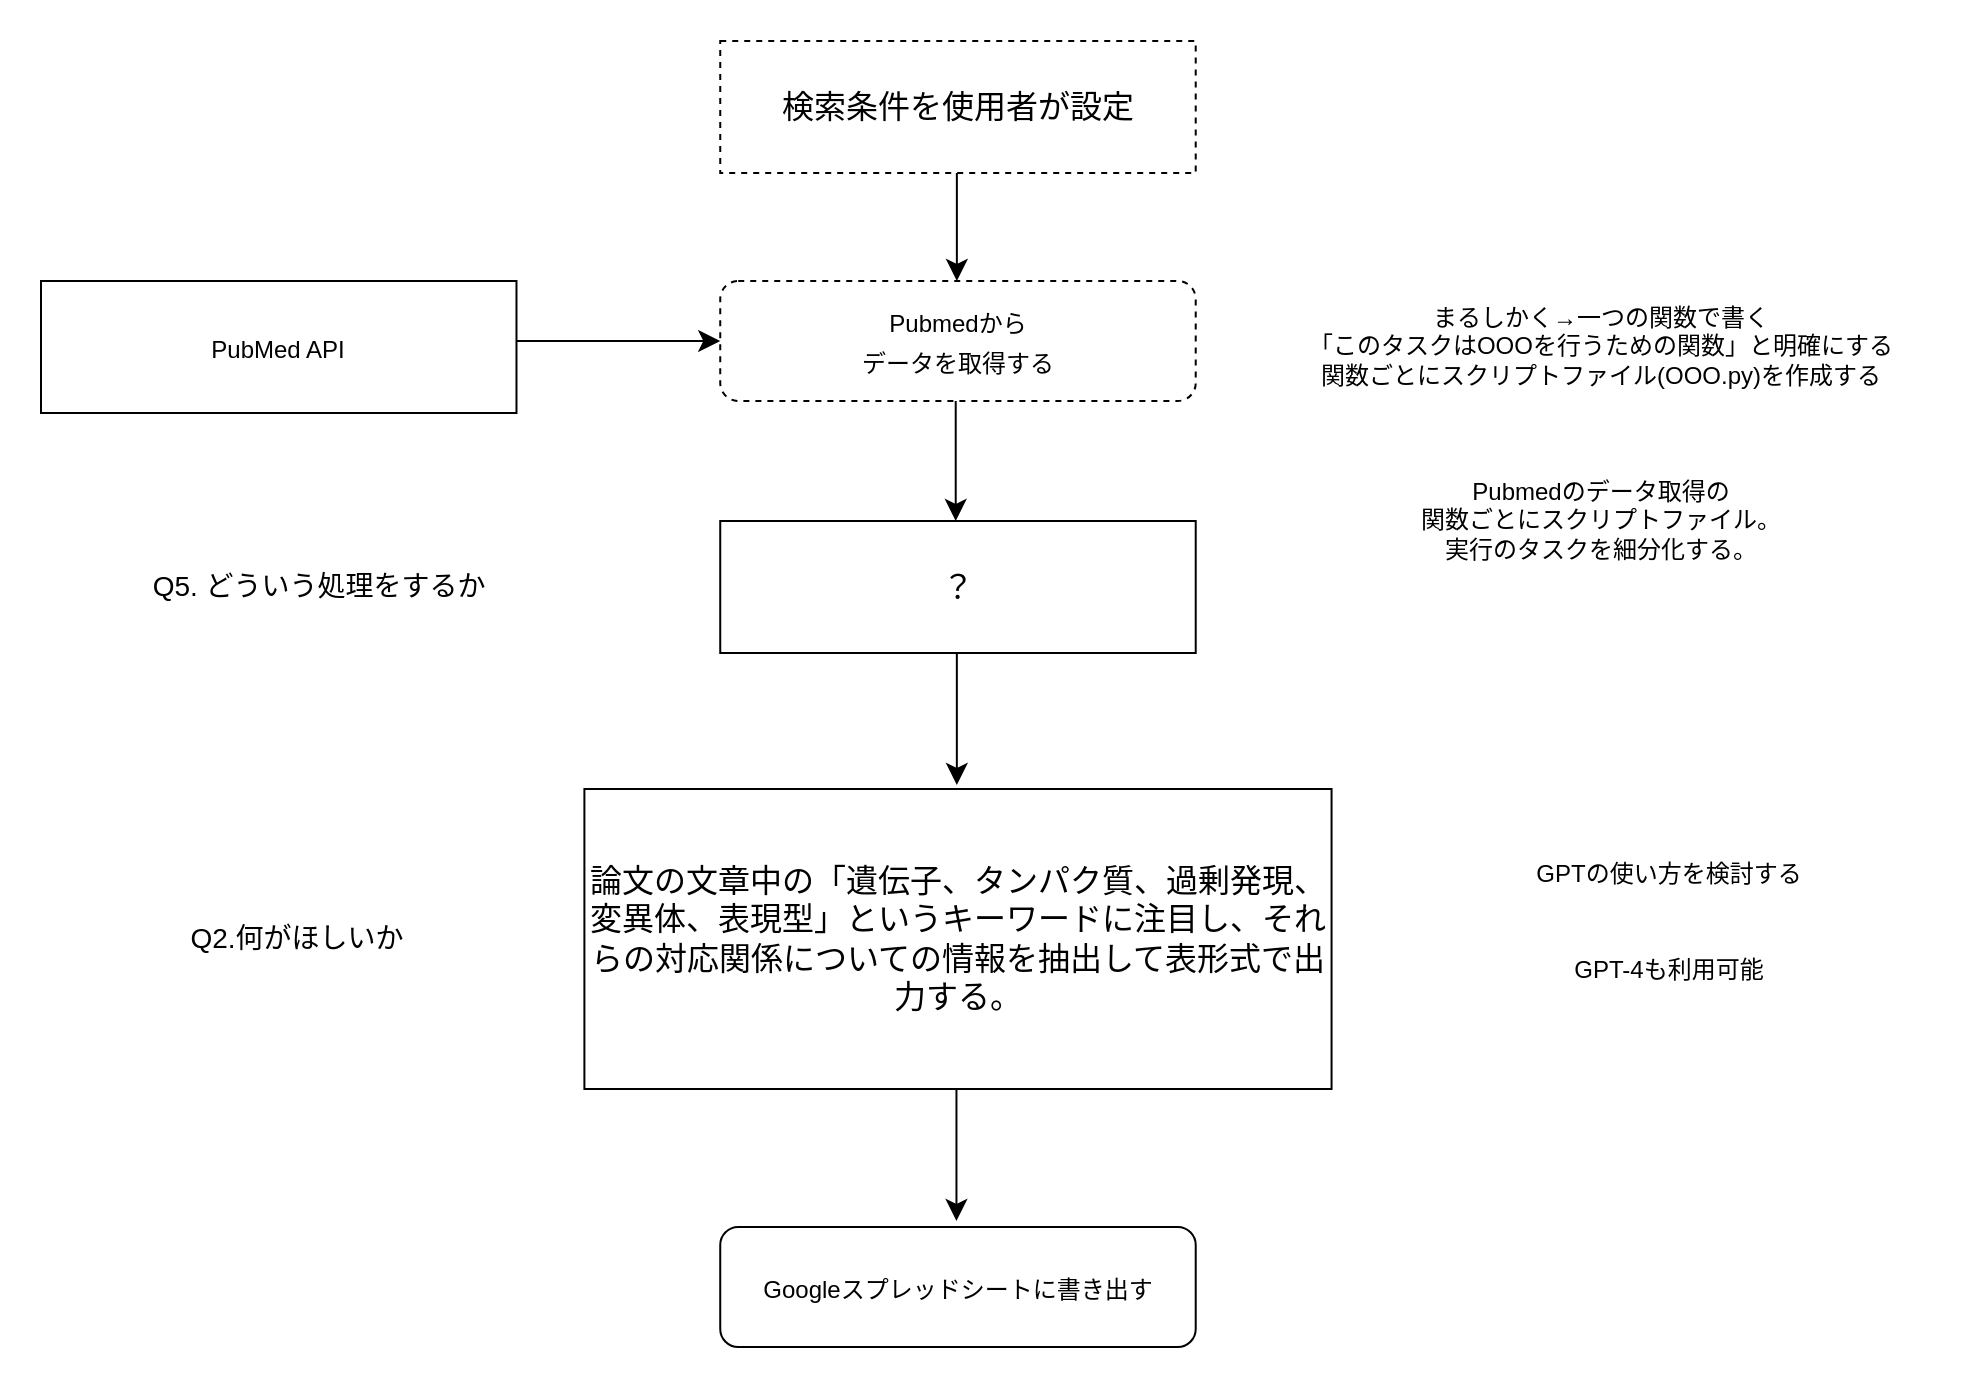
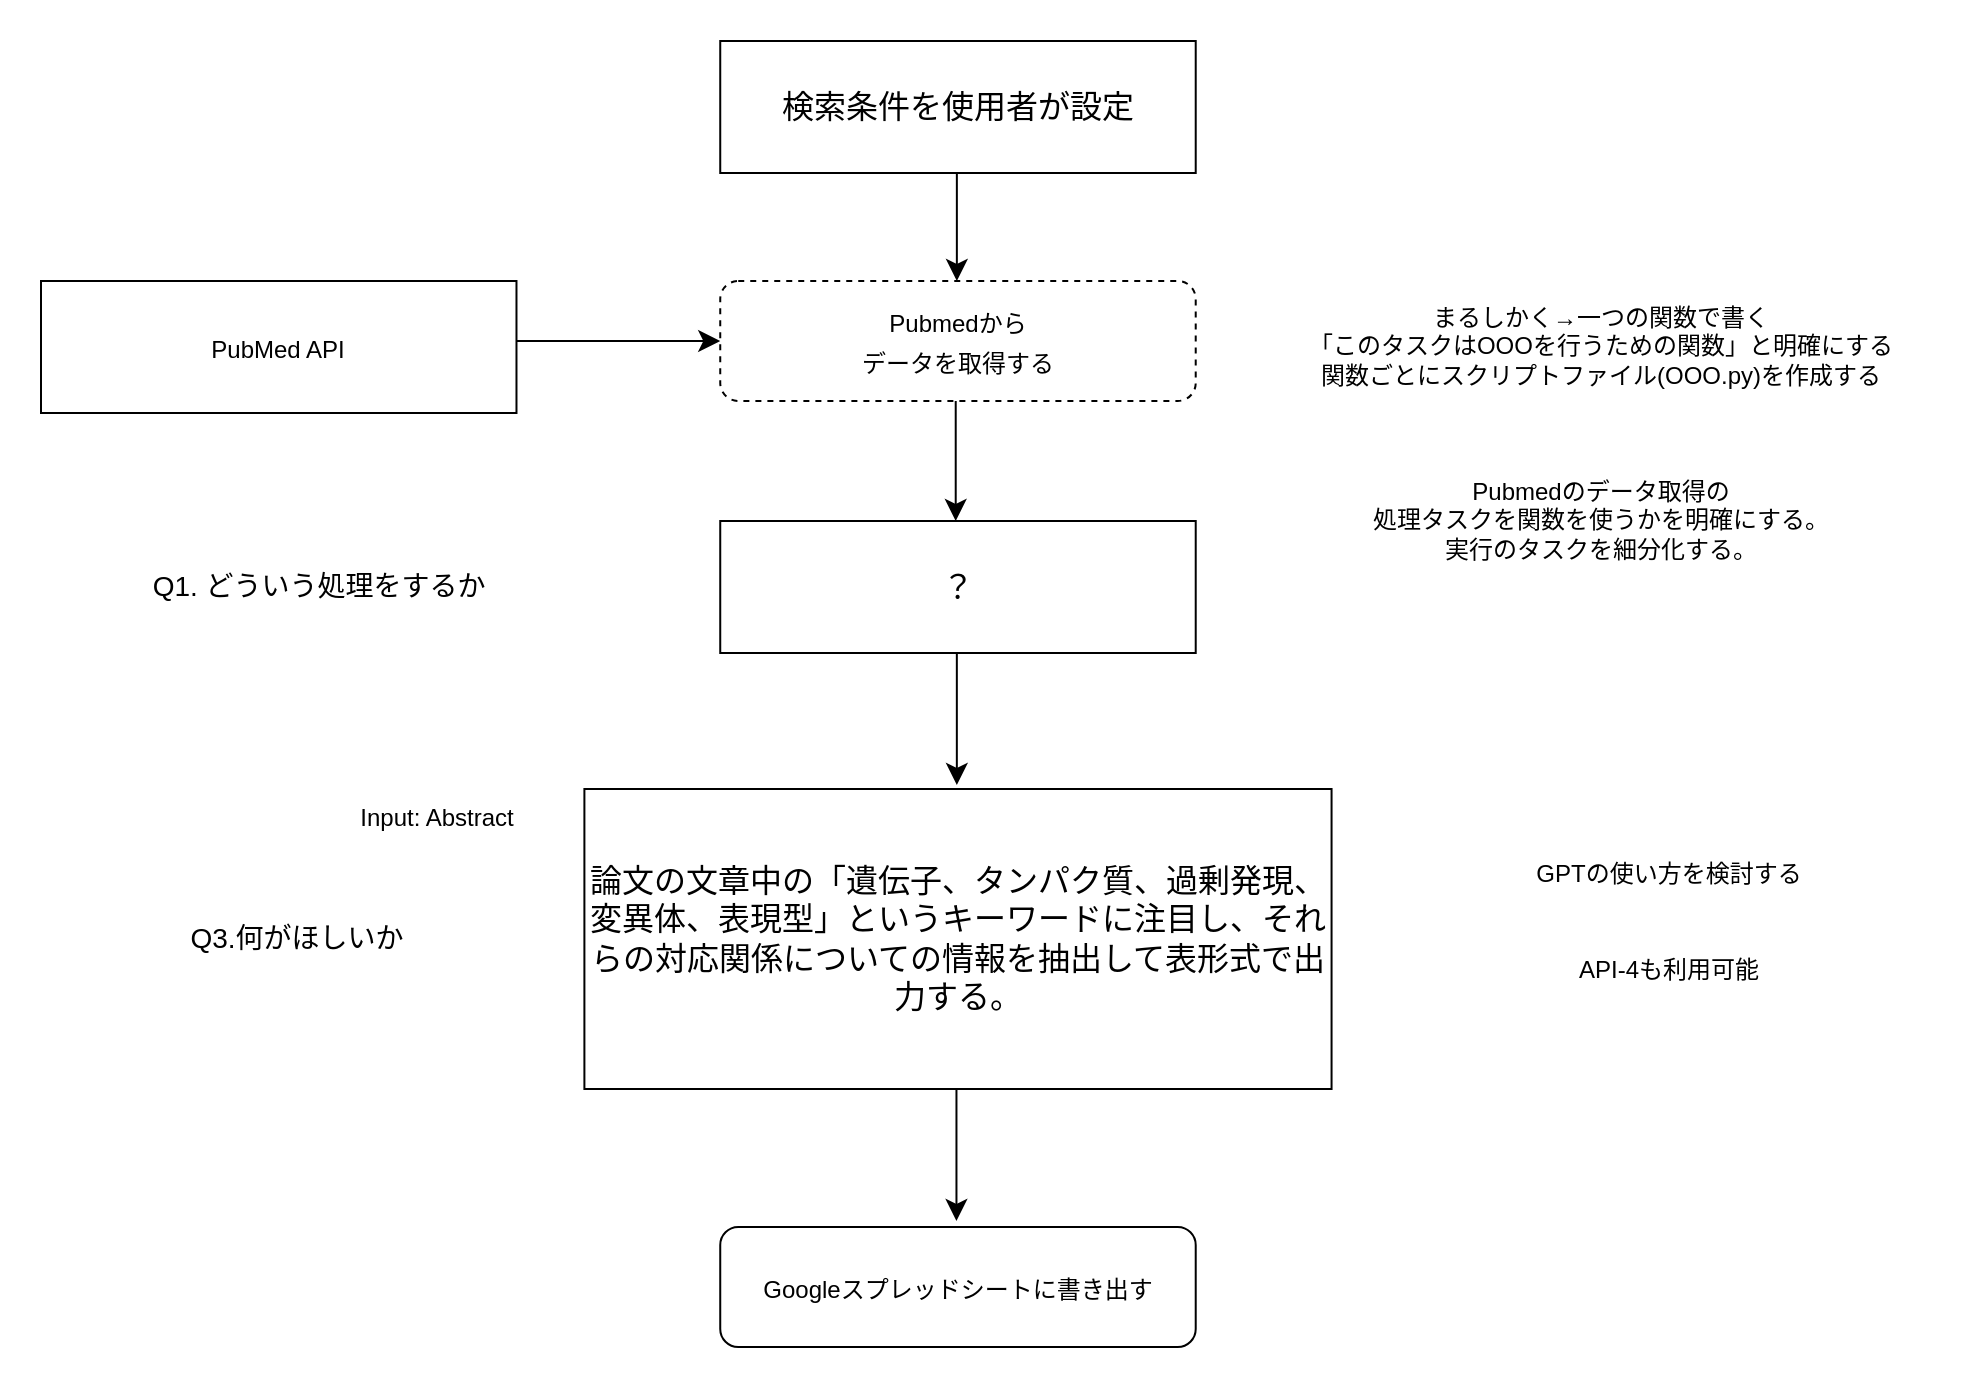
node "検索条件を使用者が設定": style dashed -> solid
node "Pubmedのデータ取得の 関数ごとにスクリプトファイル。 実行のタスクを細分化する。": label "Pubmedのデータ取得の 関数ごとにスクリプトファイル。 実行のタスクを細分化する。" -> "Pubmedのデータ取得の 処理タスクを関数を使うかを明確にする。 実行のタスクを細分化する。"
node "Q5. どういう処理をするか": label "Q5. どういう処理をするか" -> "Q1. どういう処理をするか"
node "Input: Abstract": added
node "Q2.何がほしいか": label "Q2.何がほしいか" -> "Q3.何がほしいか"
node "GPT-4も利用可能": label "GPT-4も利用可能" -> "API-4も利用可能"
